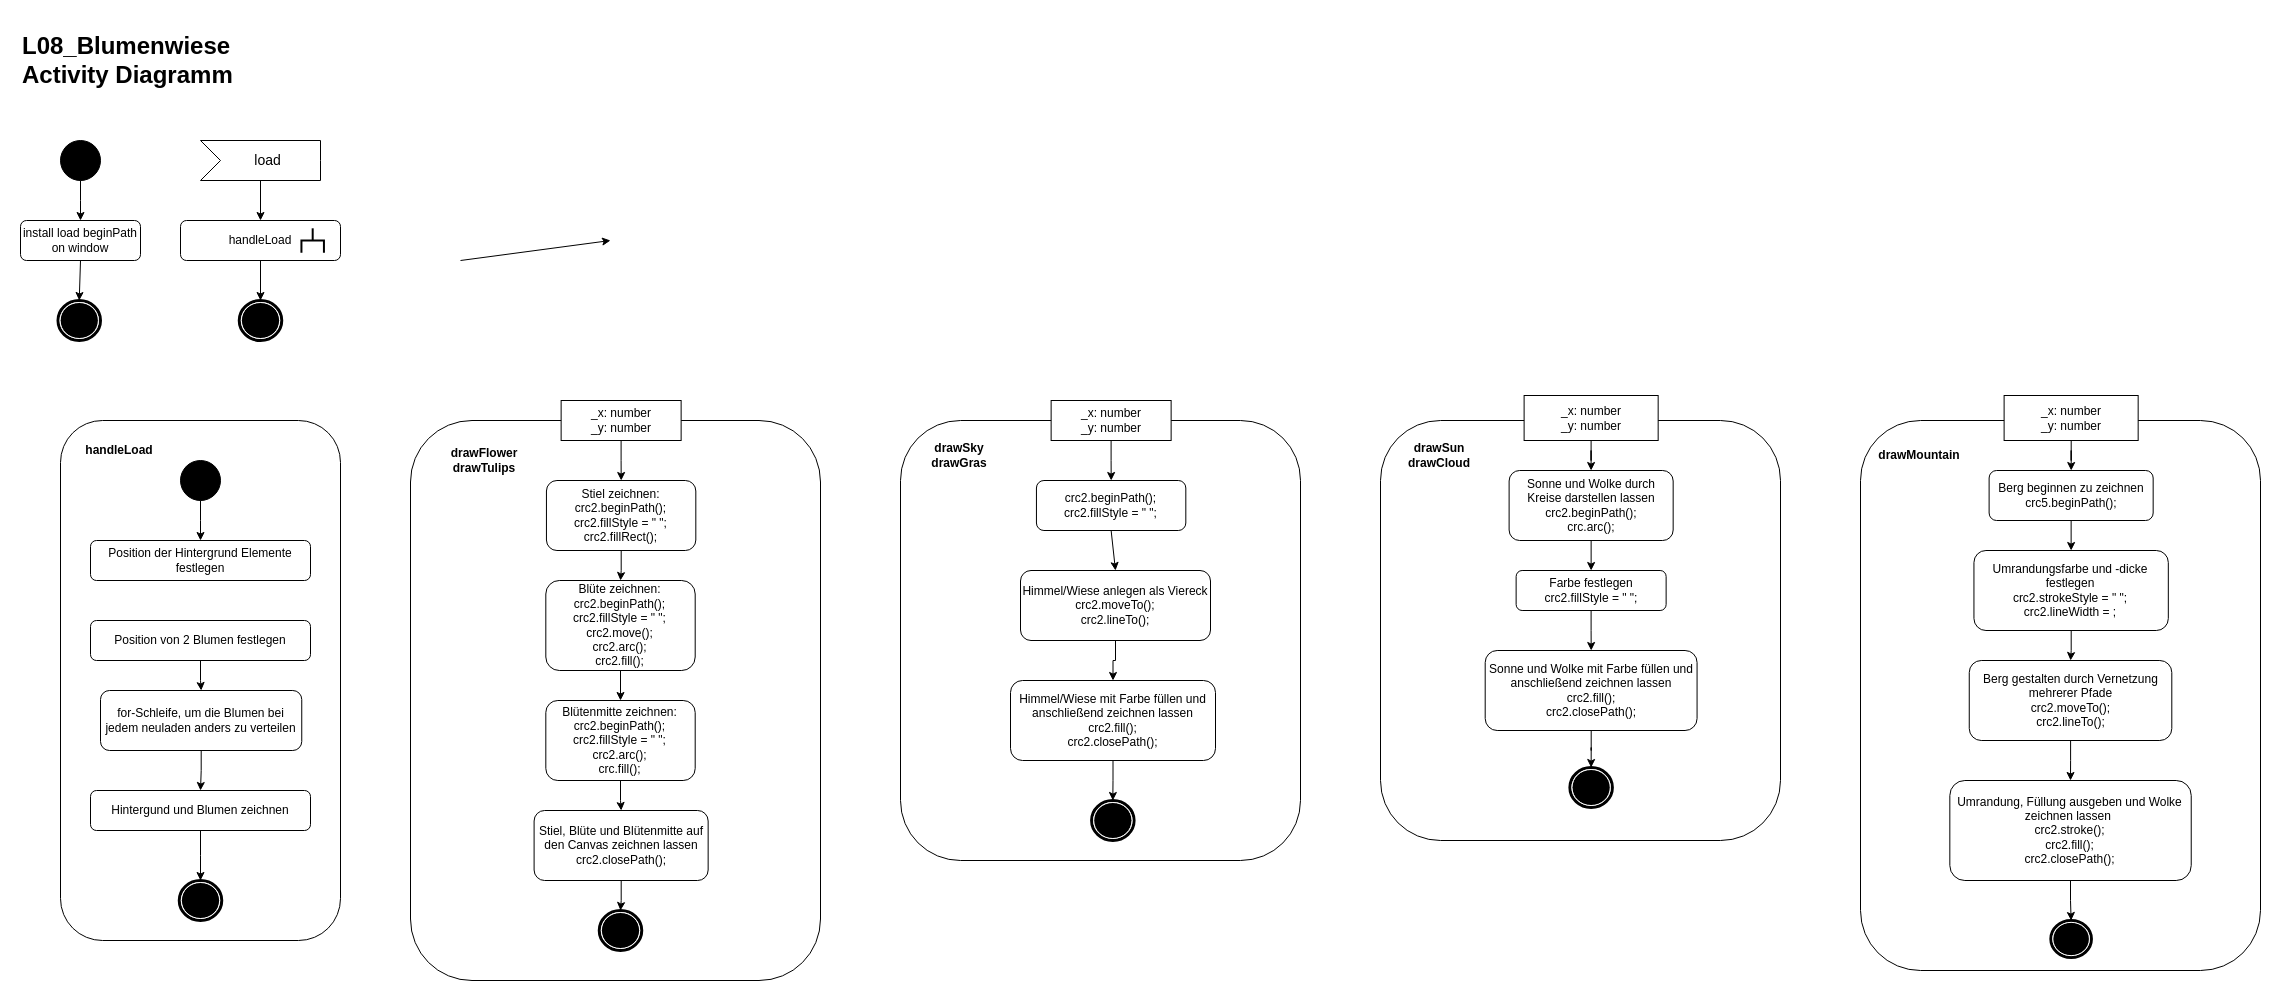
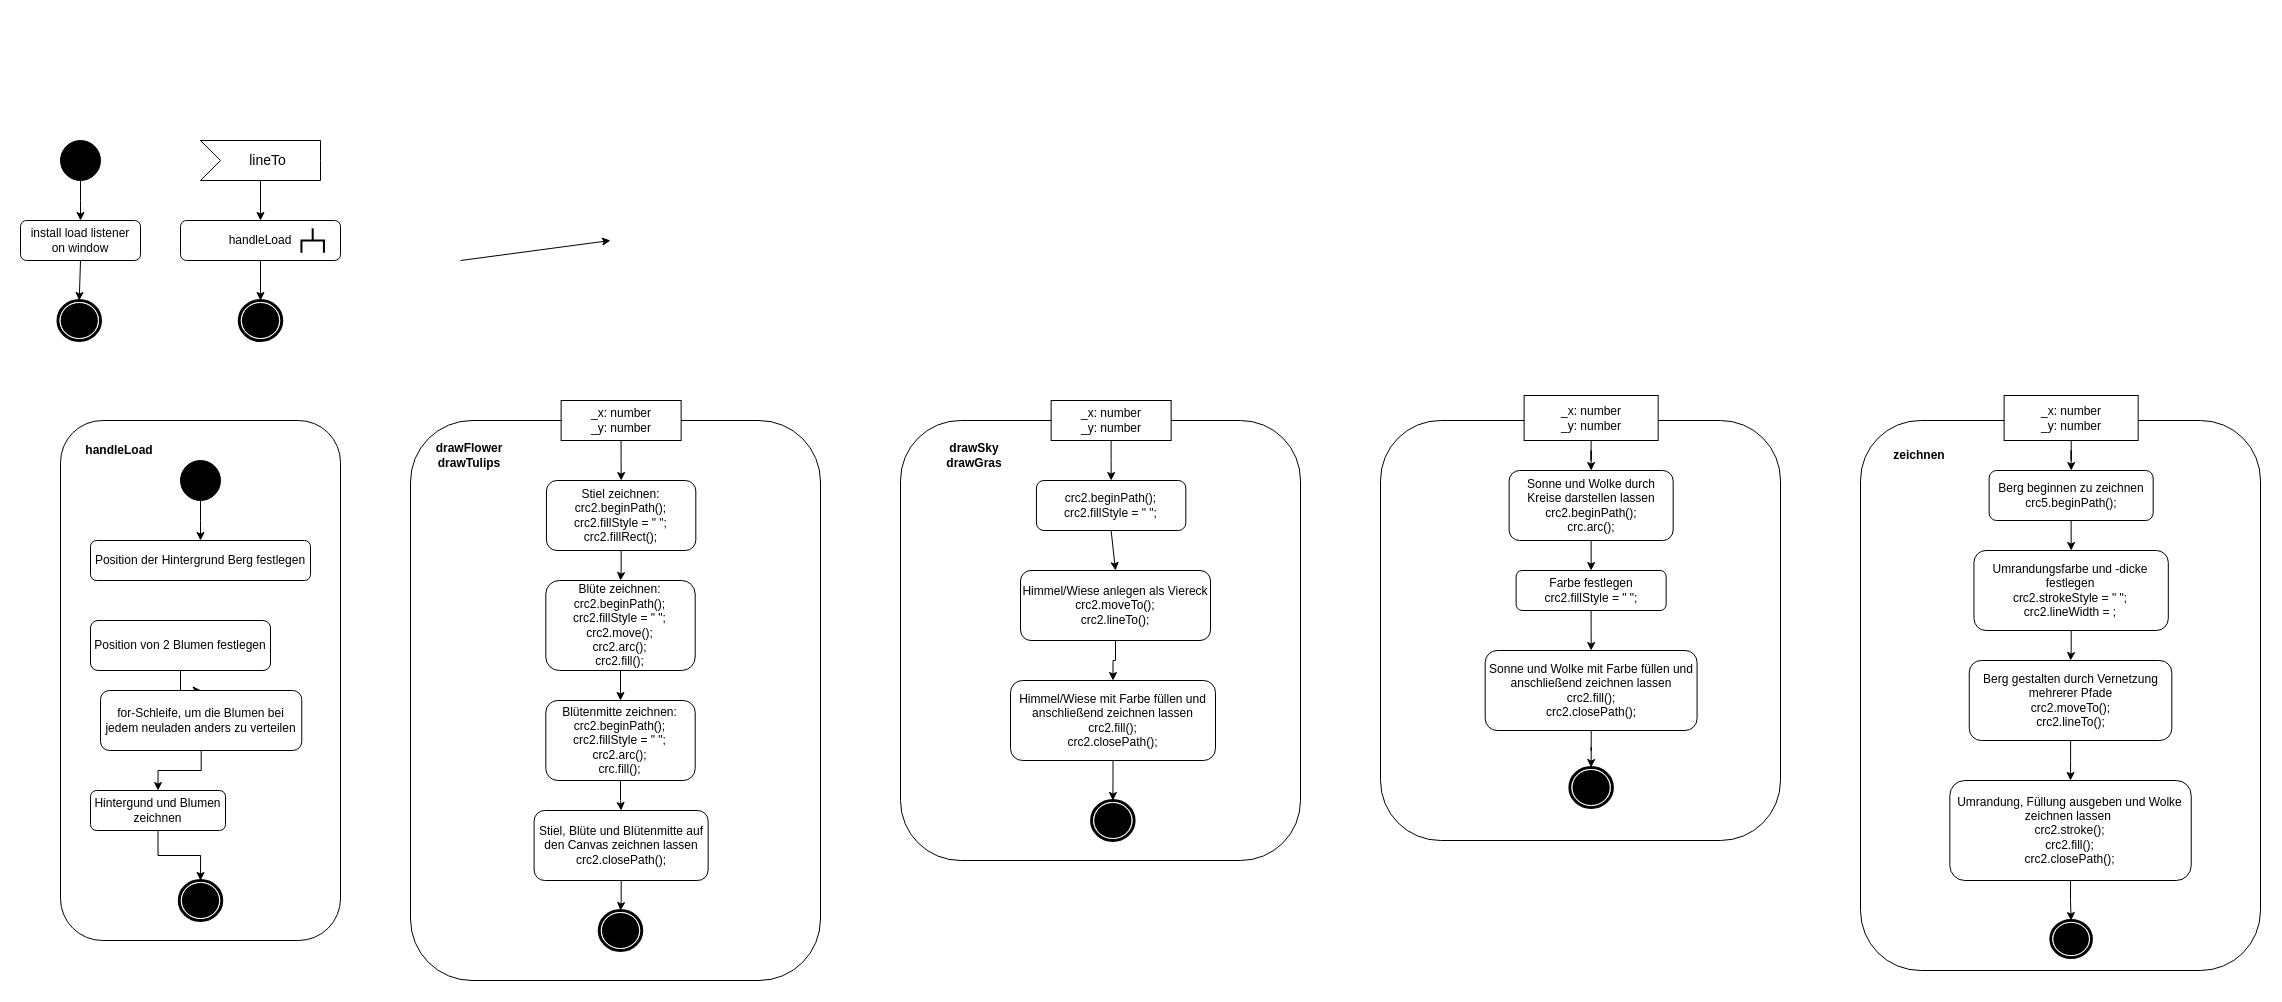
node "L08_Blumenwiese Activity Diagramm": removed
node "load": label "load" -> "lineTo"
node "install load beginPath on window": label "install load beginPath on window" -> "install load listener on window"
node "drawSky drawGras": moved (959, 456) -> (974, 456)
node "drawSun drawCloud": removed
node "drawMountain": label "drawMountain" -> "zeichnen"
node "drawFlower drawTulips": moved (484, 461) -> (469, 456)
node "Position der Hintergrund Elemente festlegen": label "Position der Hintergrund Elemente festlegen" -> "Position der Hintergrund Berg festlegen"
node "Position von 2 Blumen festlegen": size 220x40 -> 180x50
node "Hintergund und Blumen zeichnen": size 220x40 -> 135x40
